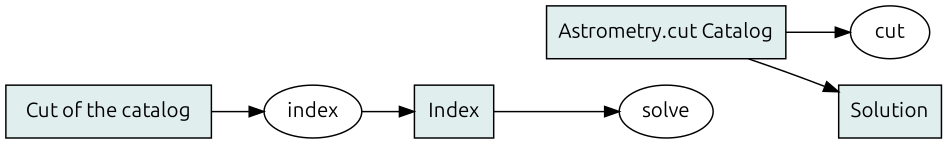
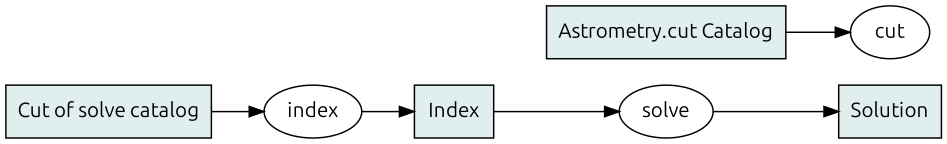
edge "Astrometry.cut Catalog" -- "Solution": now "solve" -- "Solution"
node "Cut of the catalog": label "Cut of the catalog" -> "Cut of solve catalog"
